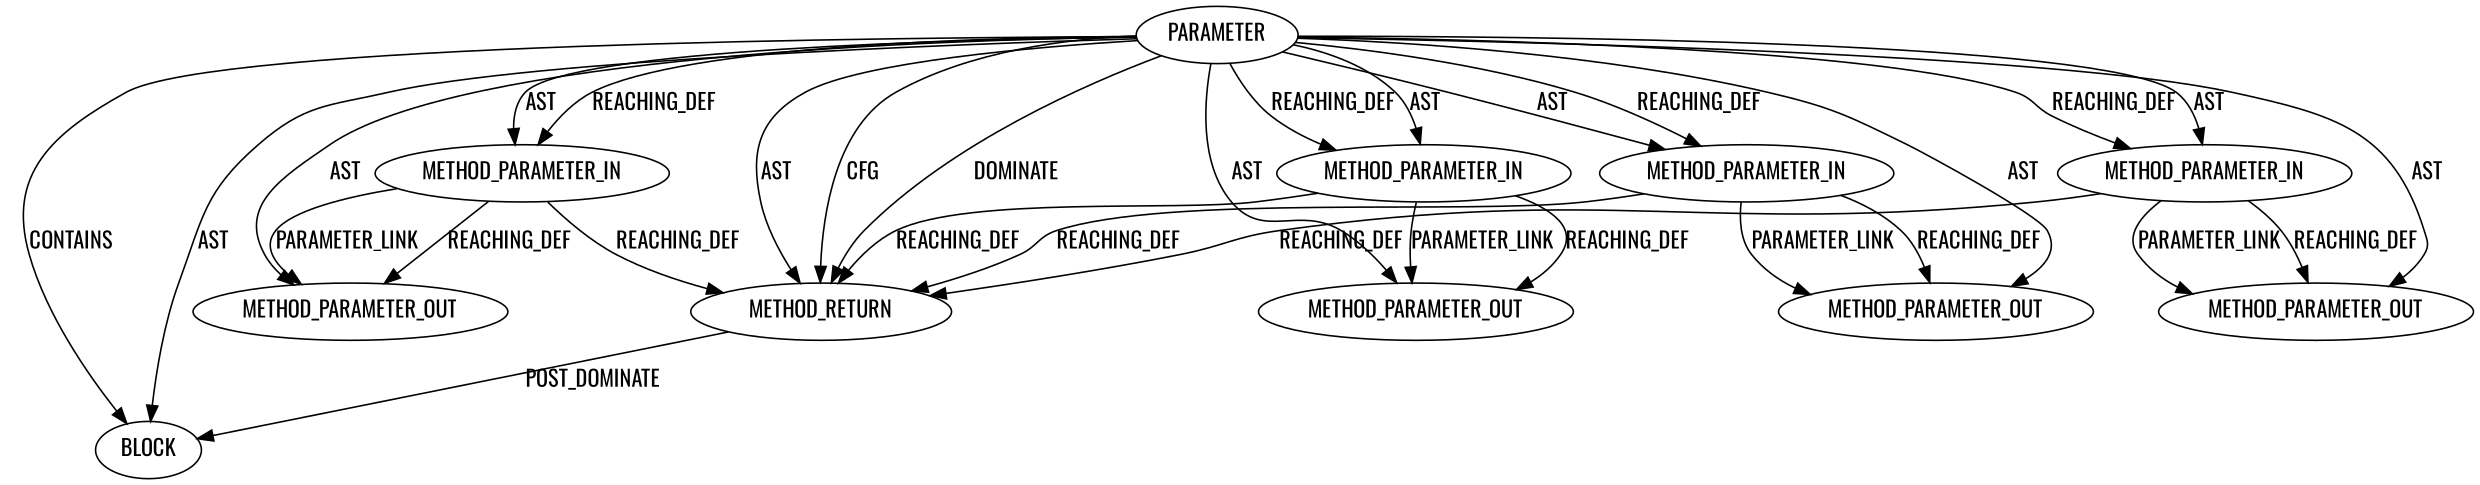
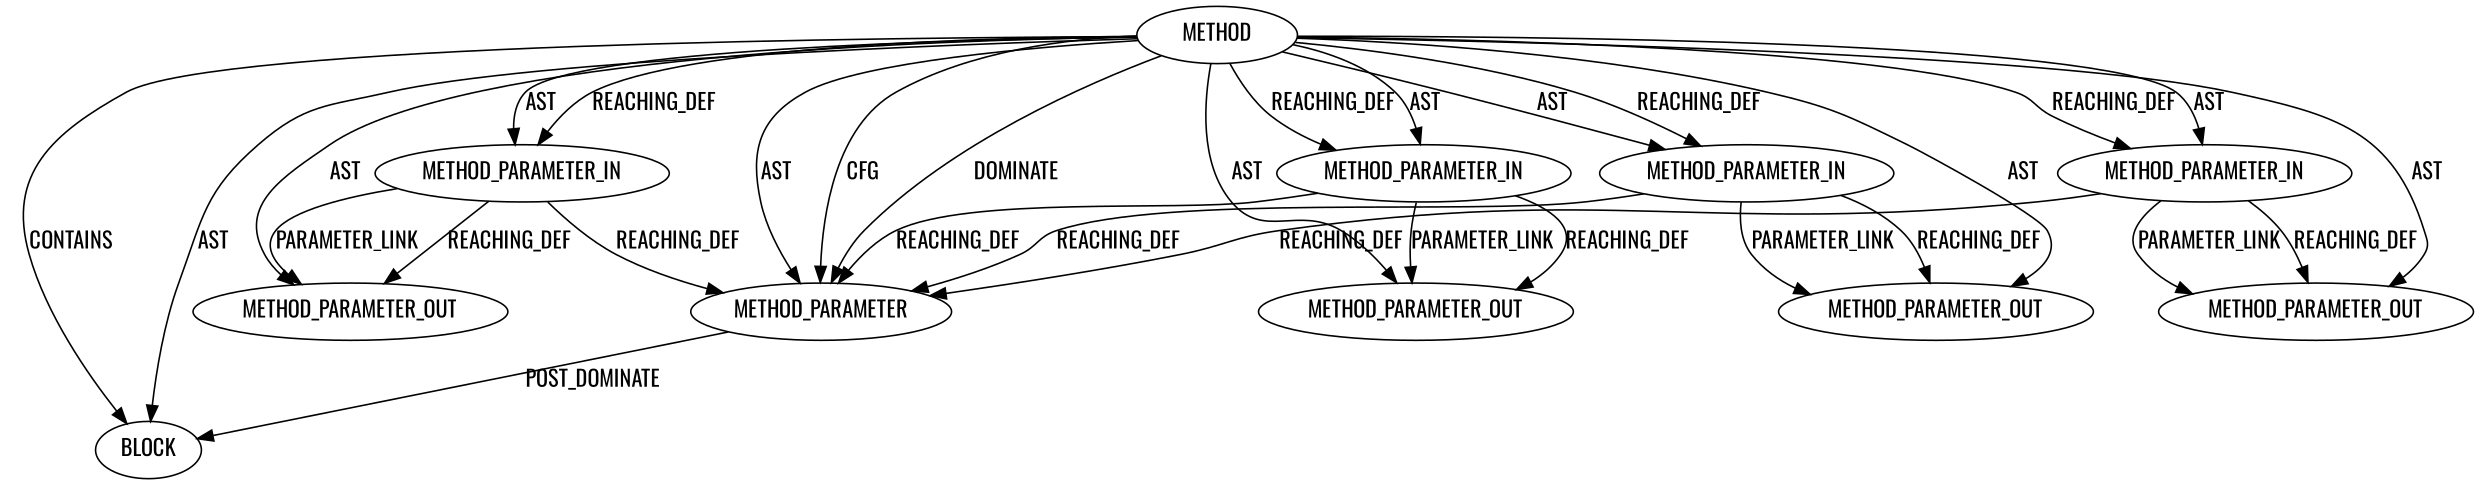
node "PARAMETER": label "PARAMETER" -> "METHOD"
node "METHOD_RETURN": label "METHOD_RETURN" -> "METHOD_PARAMETER"
